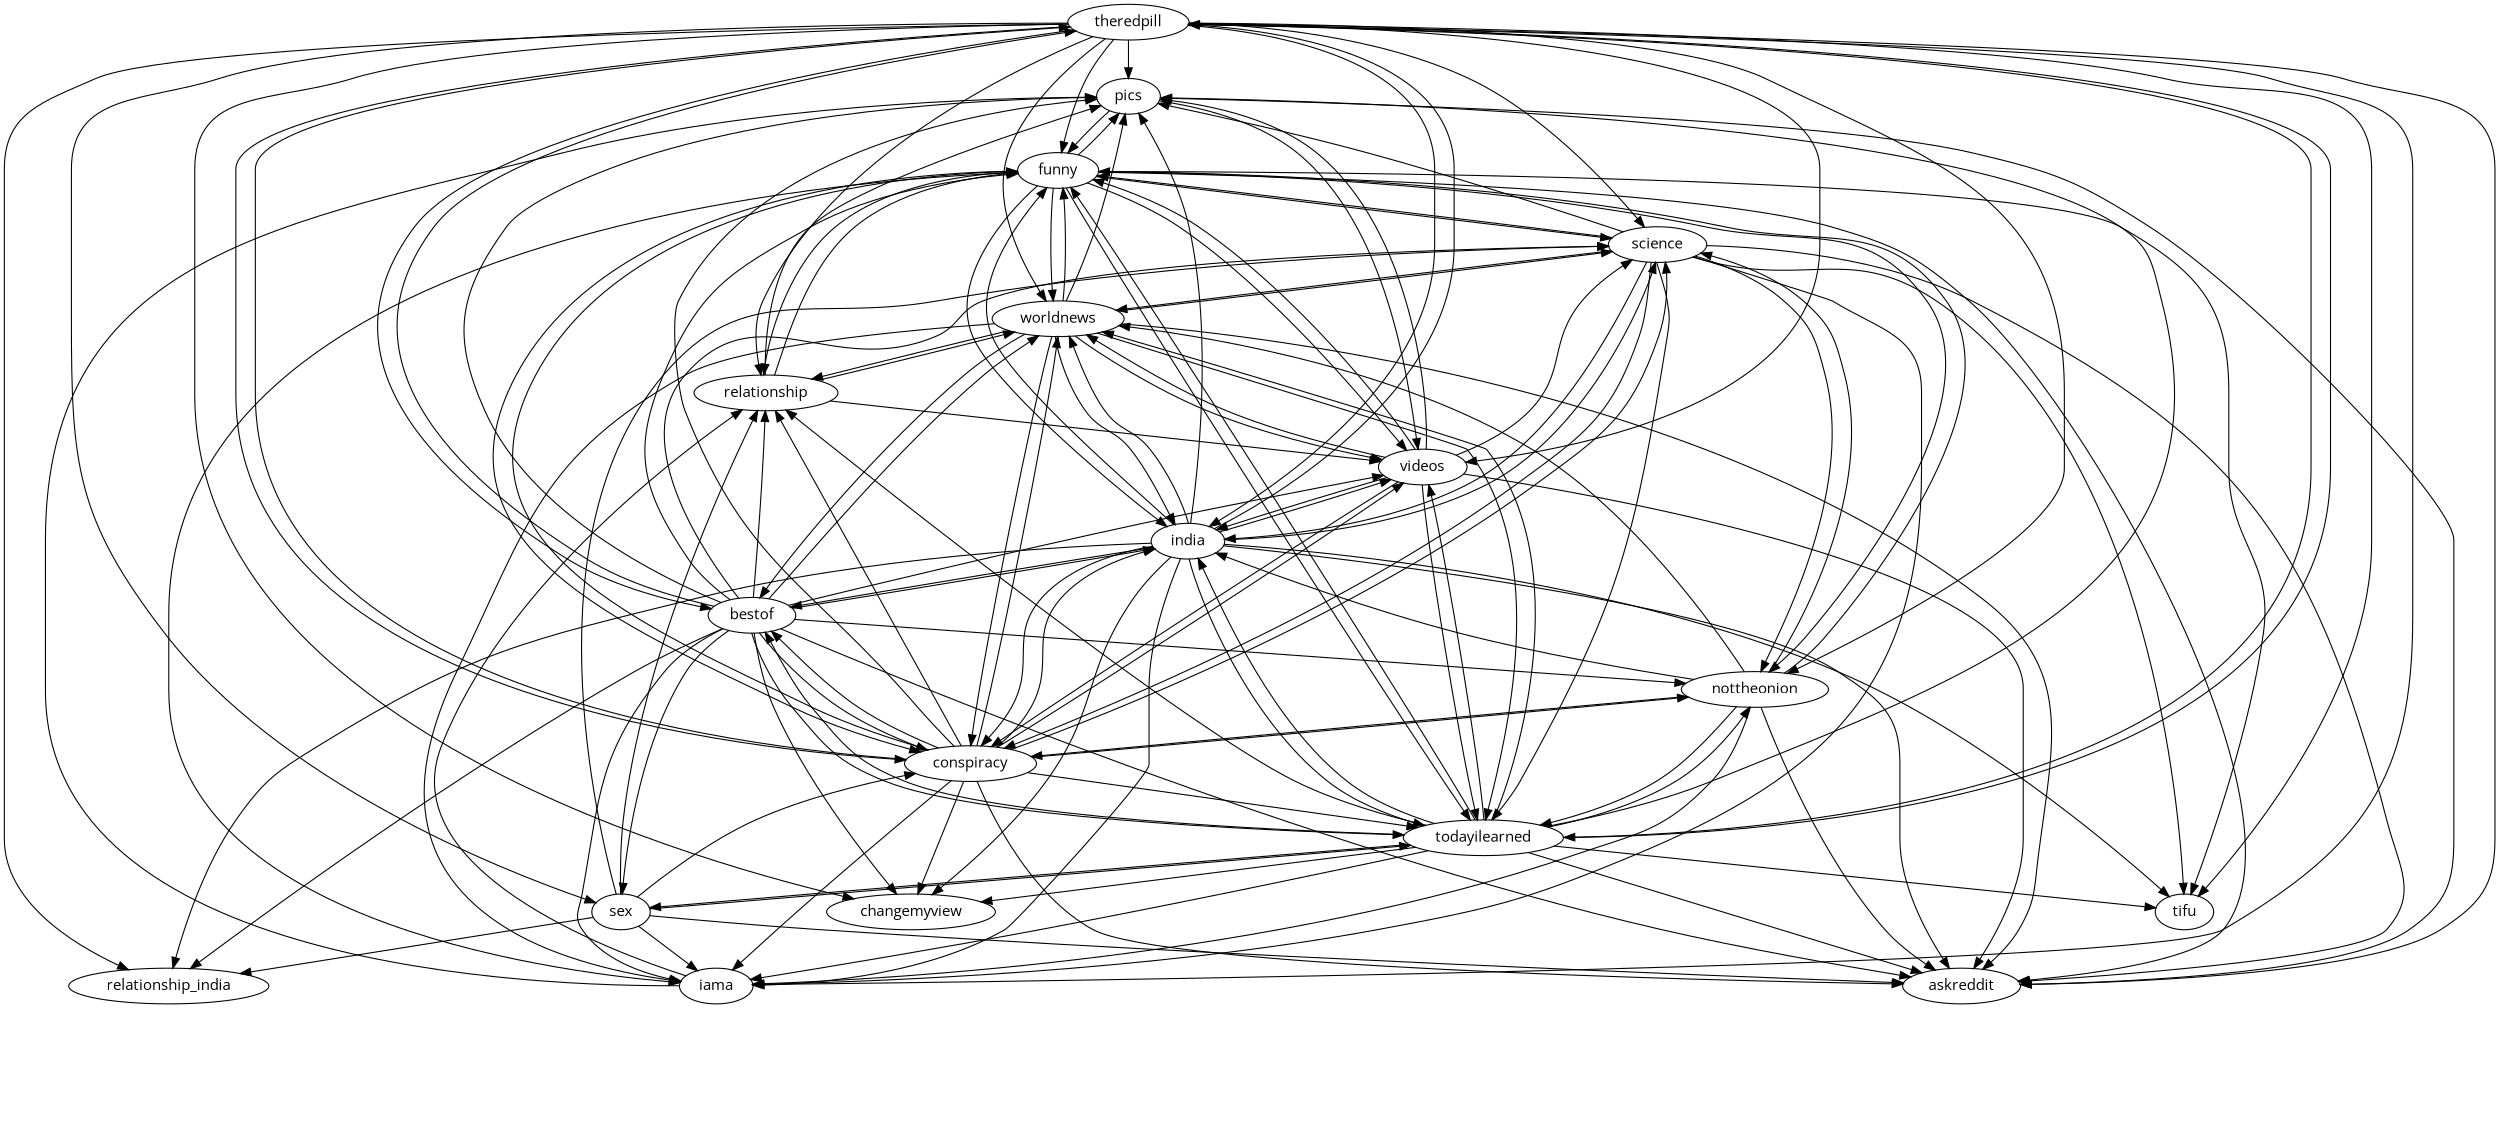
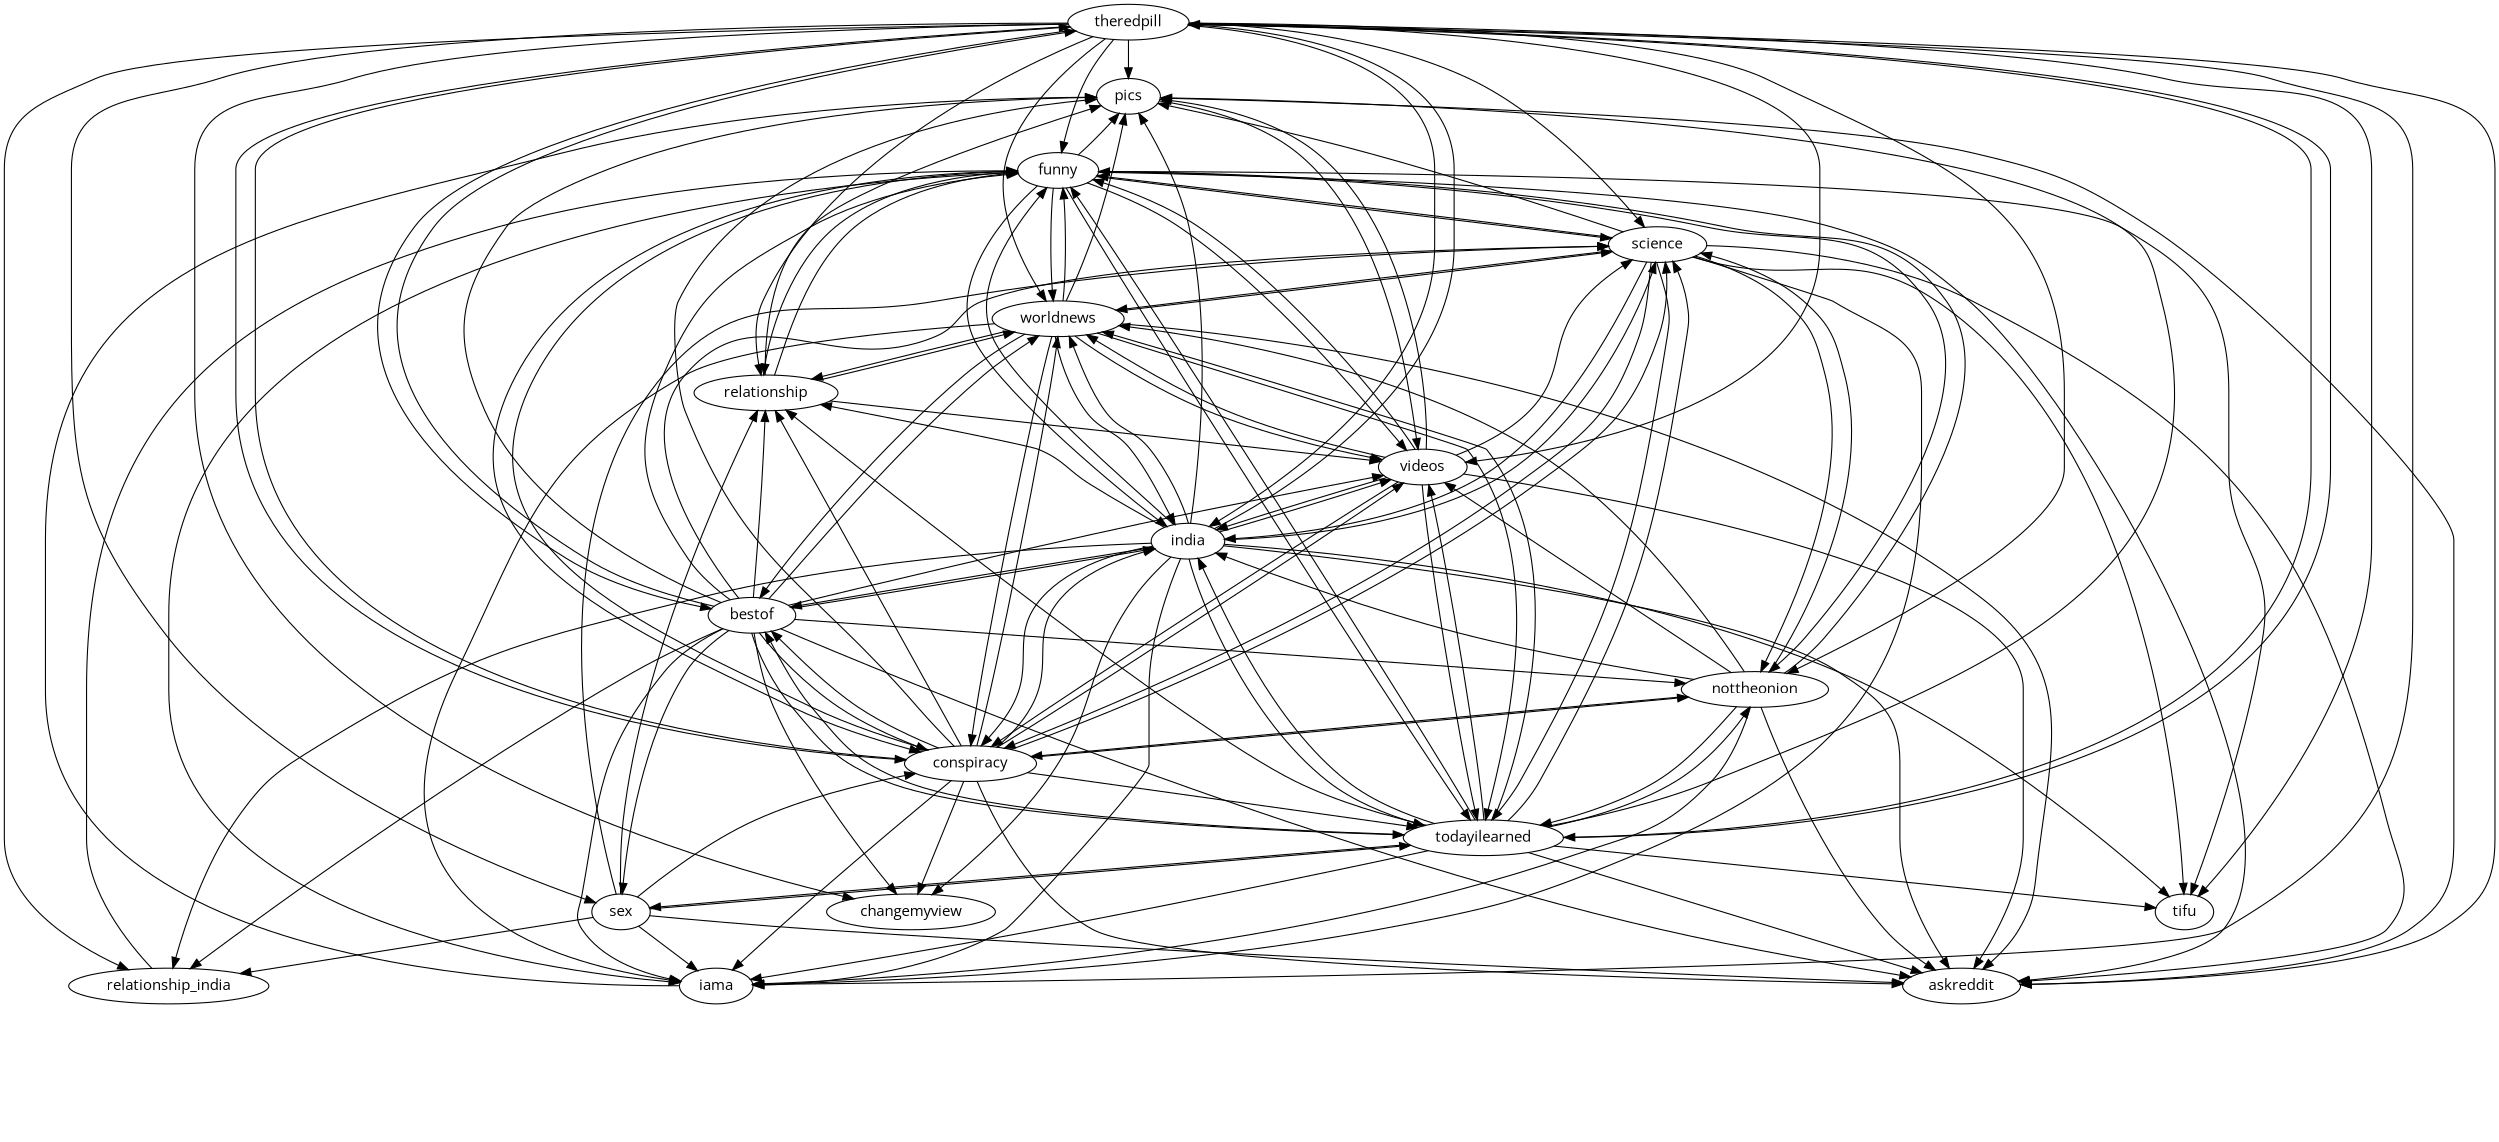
edge "pics" -> "funny": now "relationship_india" -> "funny"
edge "nottheonion" -> "videos": added
edge "iama" -> "relationship": now "india" -> "relationship"
edge "todayilearned" -> "changemyview": now "todayilearned" -> "science"
